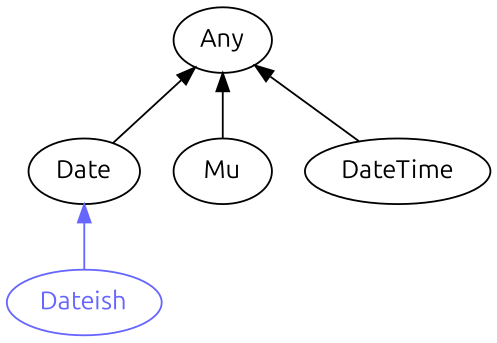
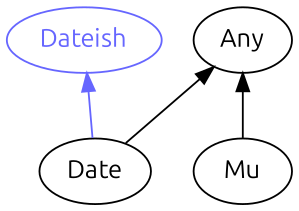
node "DateTime": removed
edge "Dateish" -> "Date": reversed
